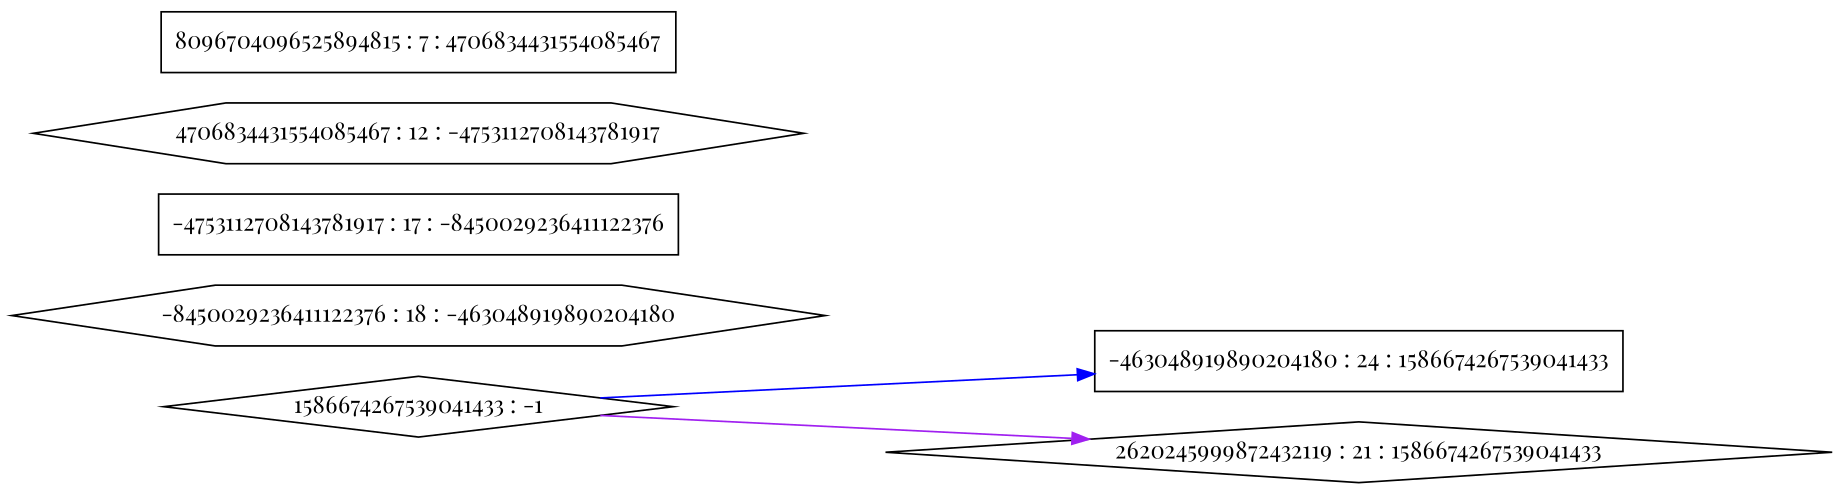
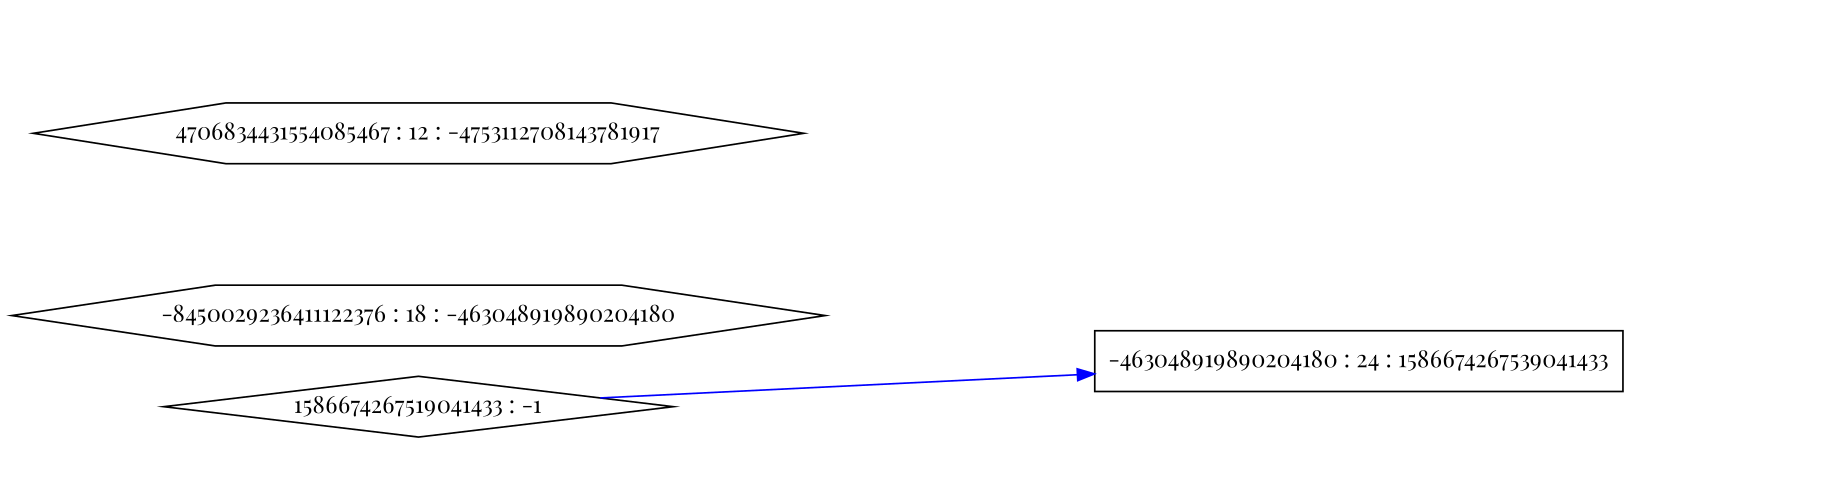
node "8096704096525894815 : 7 : 4706834431554085467": removed
node "-4753112708143781917 : 17 : -8450029236411122376": removed
node "1586674267539041433 : -1": label "1586674267539041433 : -1" -> "1586674267519041433 : -1"
node "2620245999872432119 : 21 : 1586674267539041433": removed
